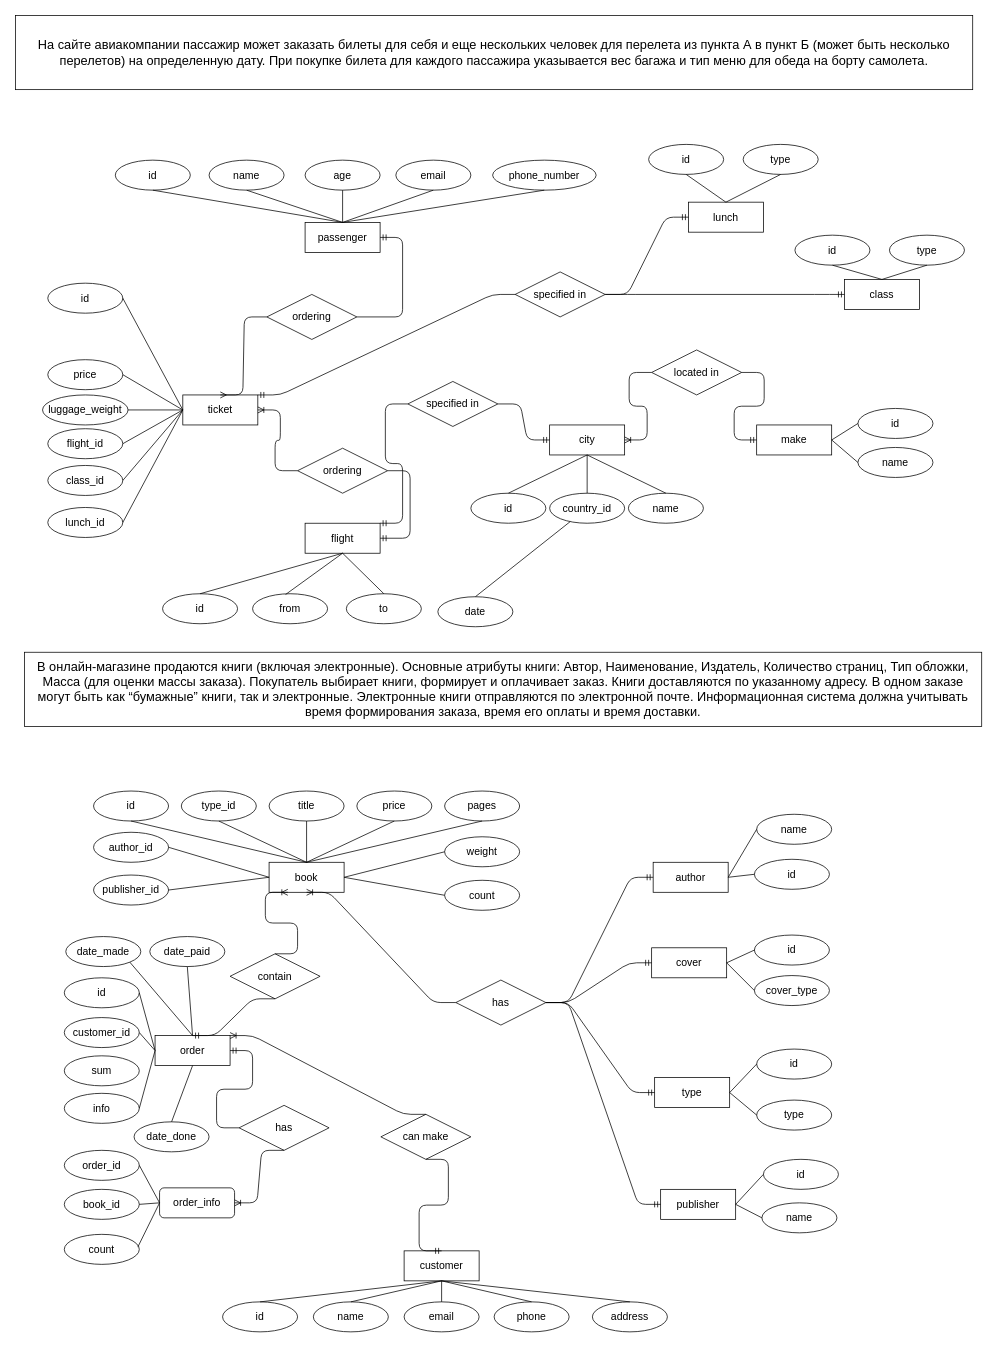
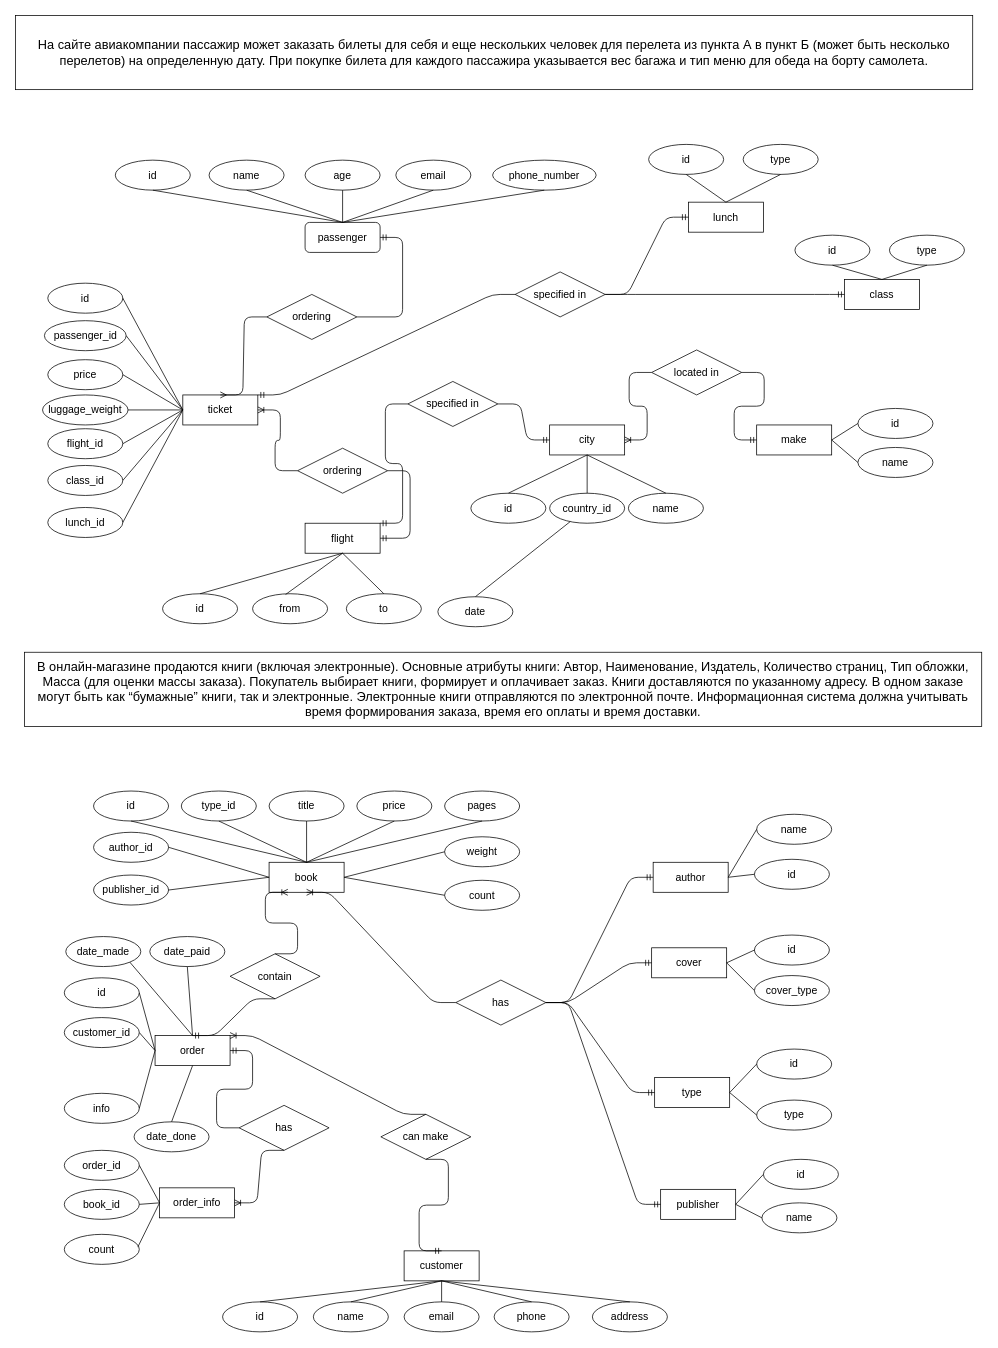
node "passenger": shape rectangle -> rounded rectangle
node "passenger_id": added
edge "passenger_id" -- "ticket": added
node "sum": removed
node "order_info": shape rounded rectangle -> rectangle
